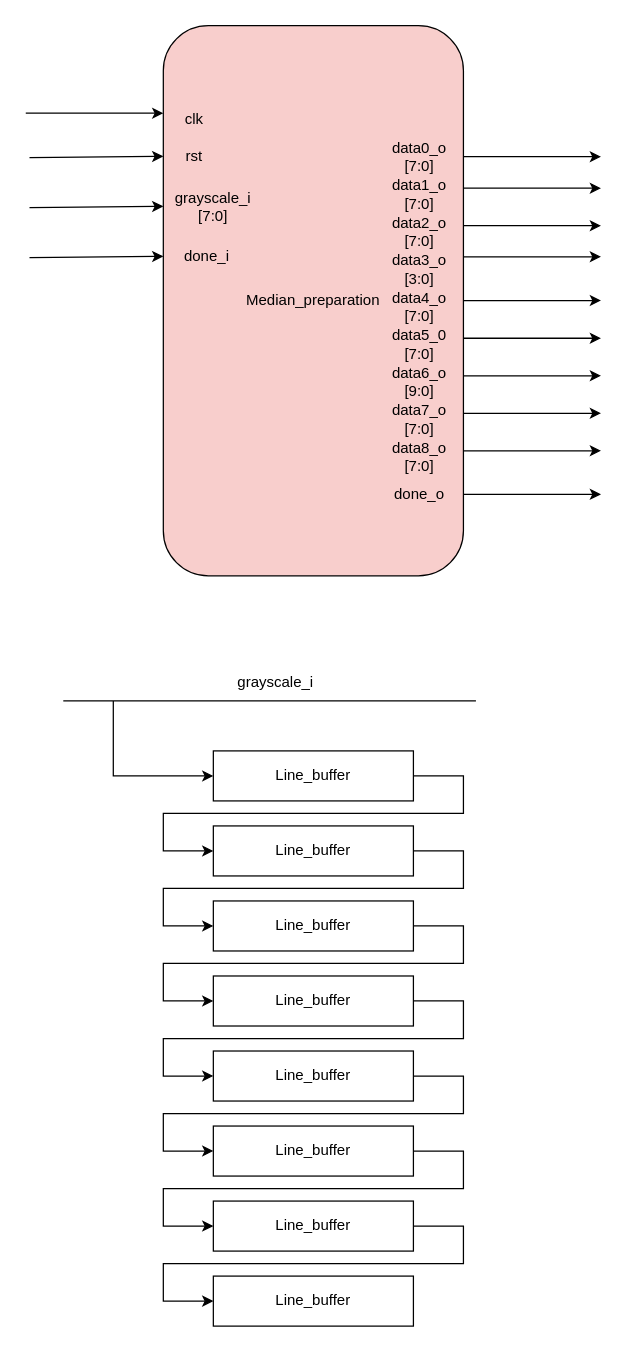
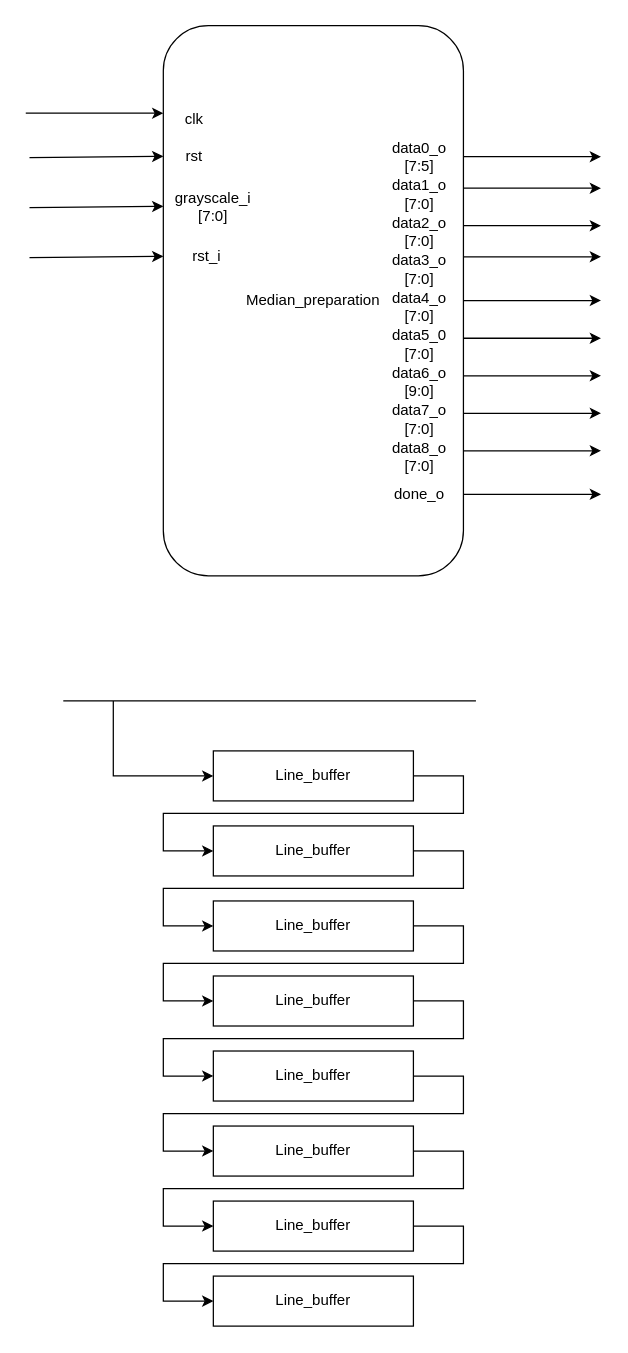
node "data0_o [7:0]": label "data0_o [7:0]" -> "data0_o [7:5]"
node "done_i": label "done_i" -> "rst_i"
node "data3_o [3:0]": label "data3_o [3:0]" -> "data3_o [7:0]"
node "Median_preparation": fillcolor #f8cecc -> #ffffff
node "grayscale_i": removed
